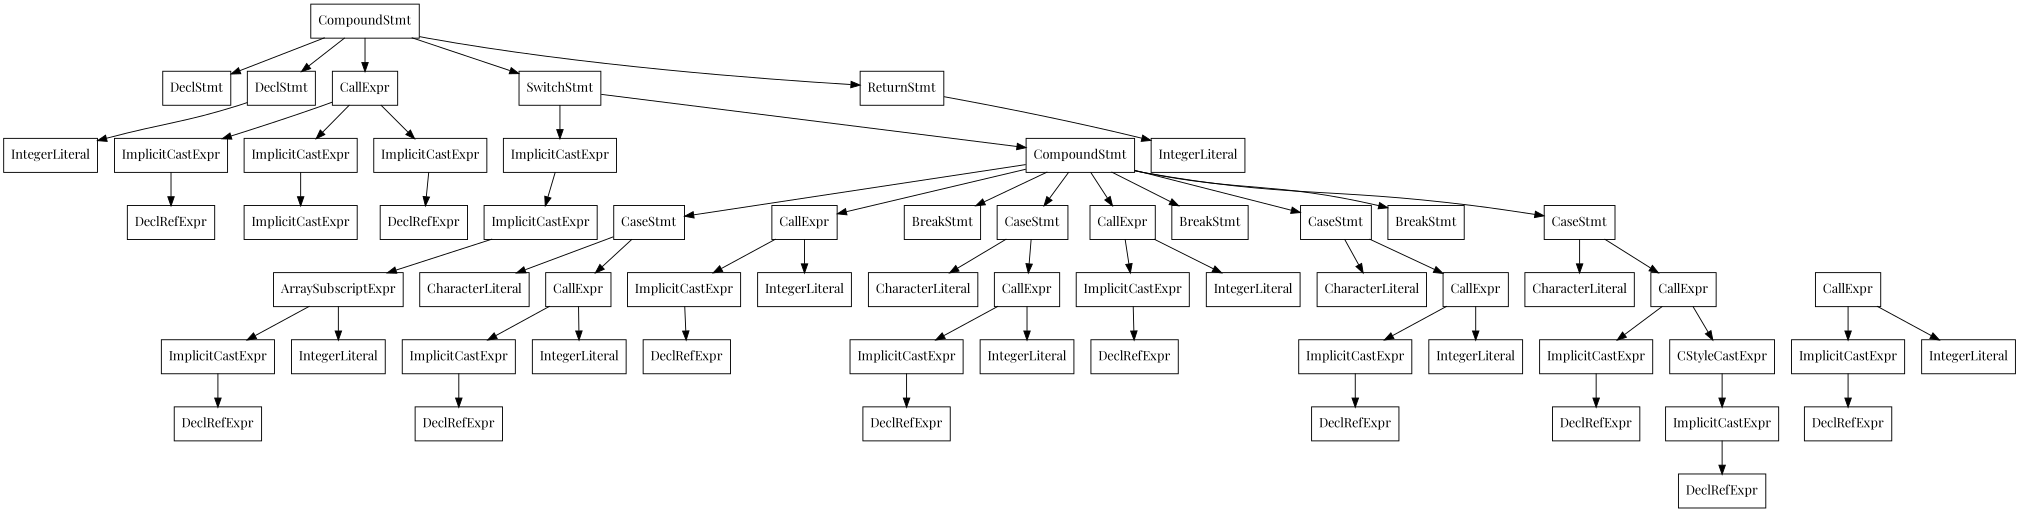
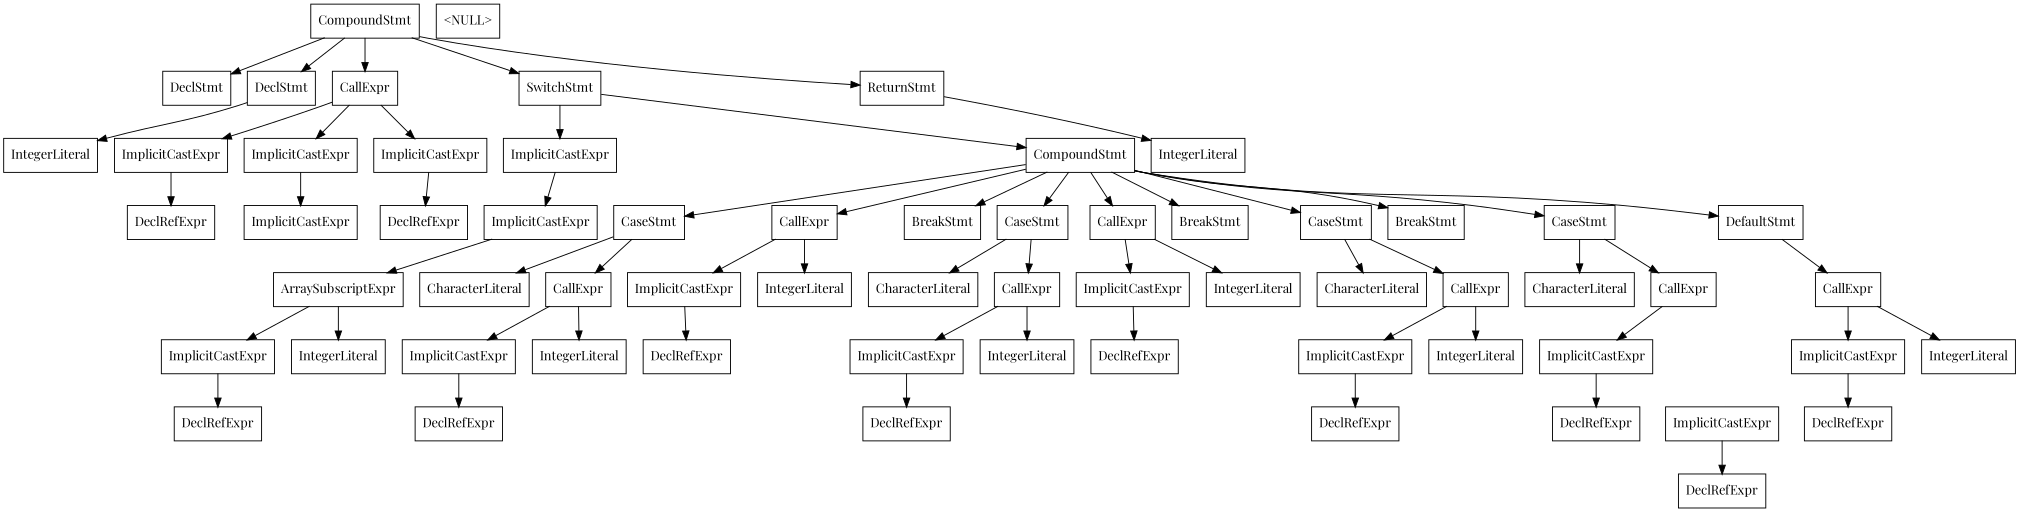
node "<NULL>": added
node "DefaultStmt": added
node "CStyleCastExpr": removed
